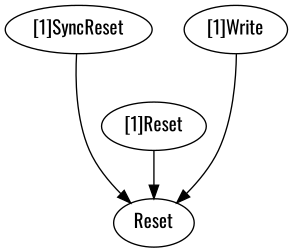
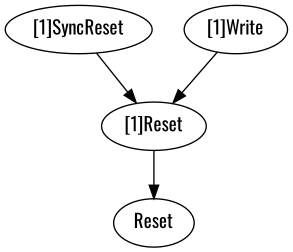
edge "[1]SyncReset" -> "Reset": now "[1]SyncReset" -> "[1]Reset"
edge "[1]Write" -> "Reset": now "[1]Write" -> "[1]Reset"
